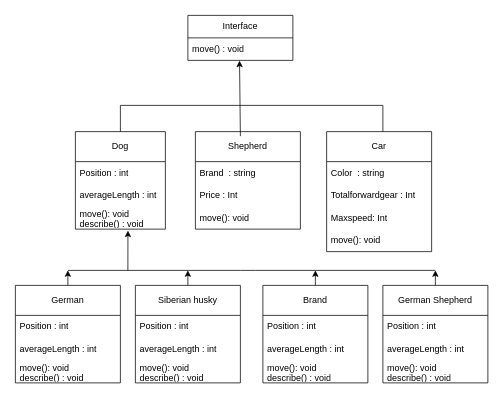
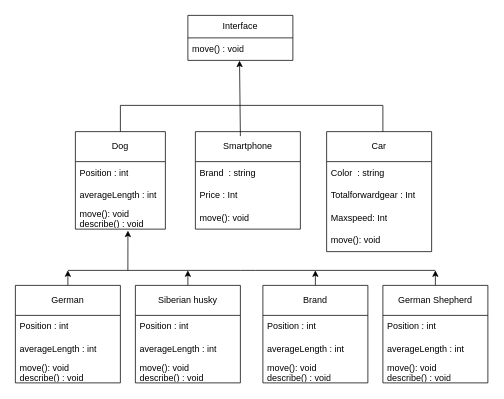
node "Shepherd": label "Shepherd" -> "Smartphone"
